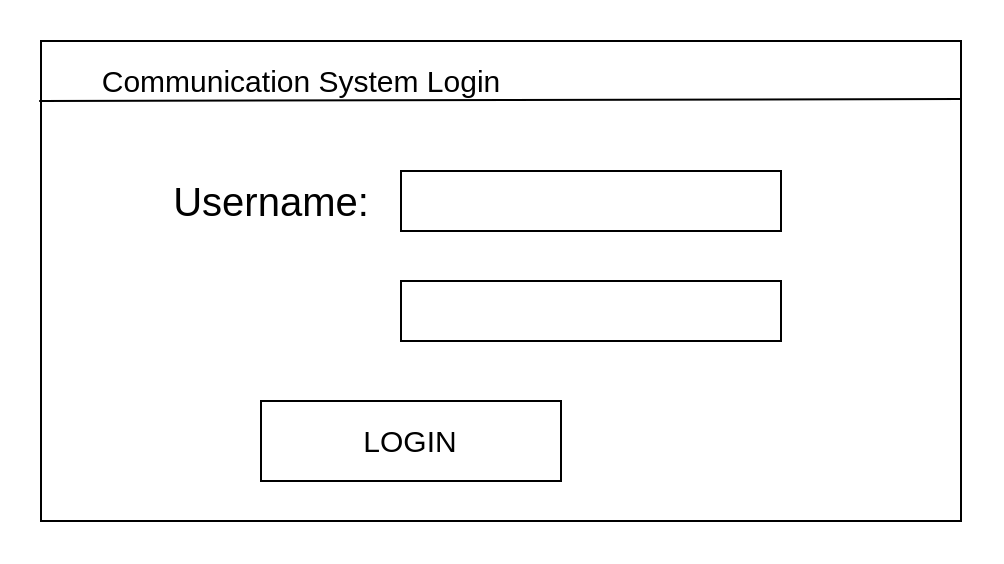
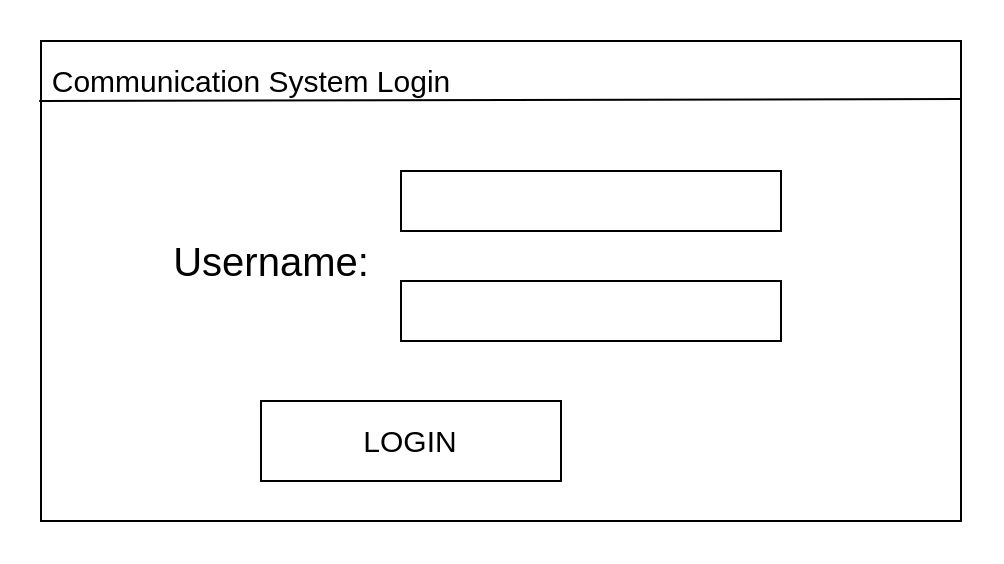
node "Communication System Login": moved (301, 81) -> (251, 81)
node "Username:": moved (271, 201) -> (271, 261)
